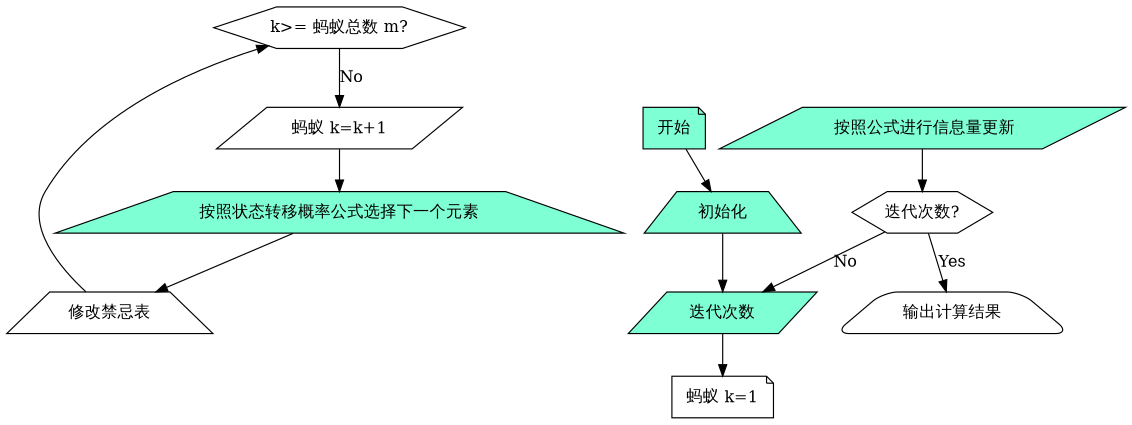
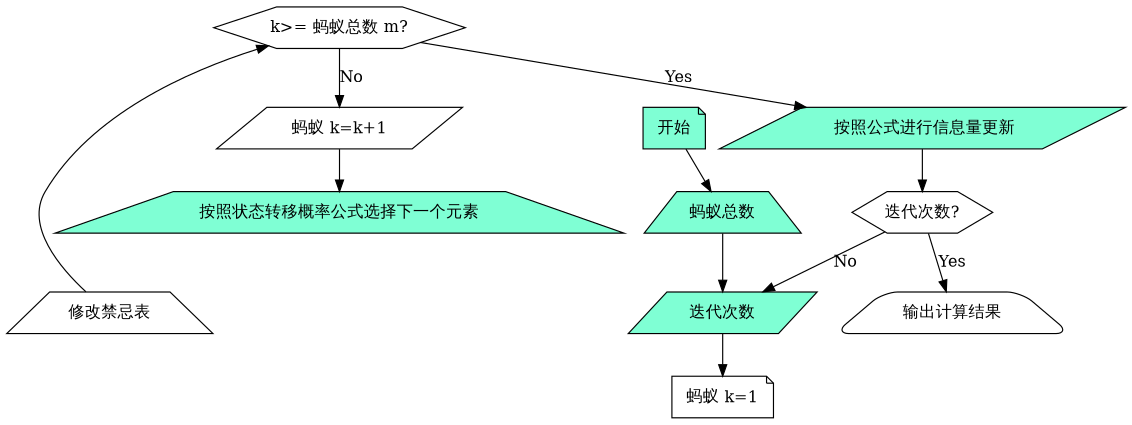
edge "k>= 蚂蚁总数 m?" -> "按照公式进行信息量更新": added, label "Yes"
node "初始化": label "初始化" -> "蚂蚁总数"
edge "按照状态转移概率公式选择下一个元素" -> "修改禁忌表": removed
